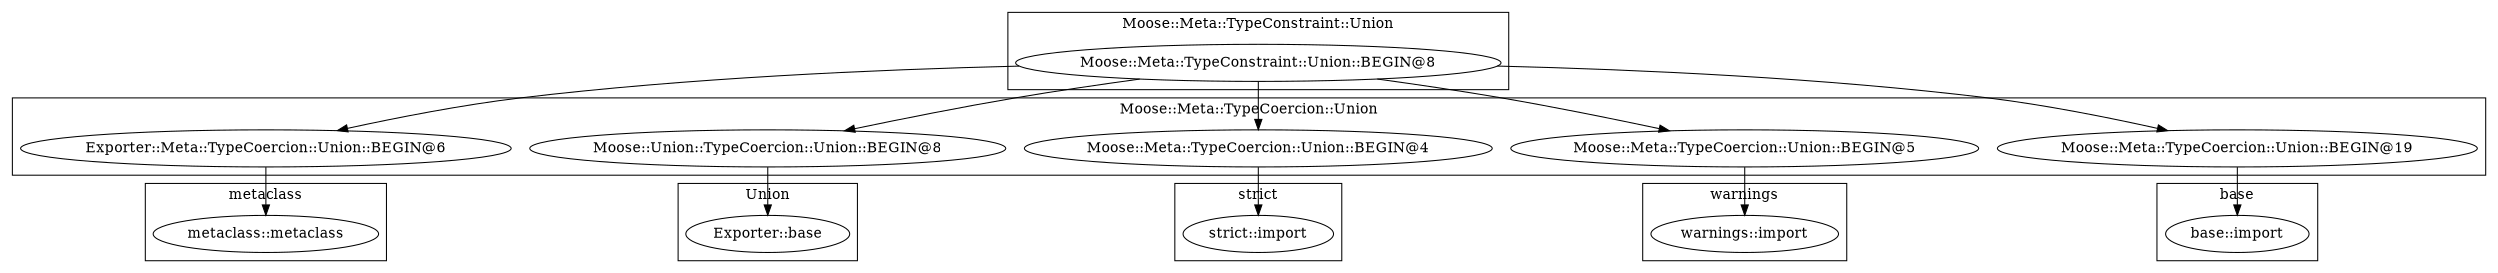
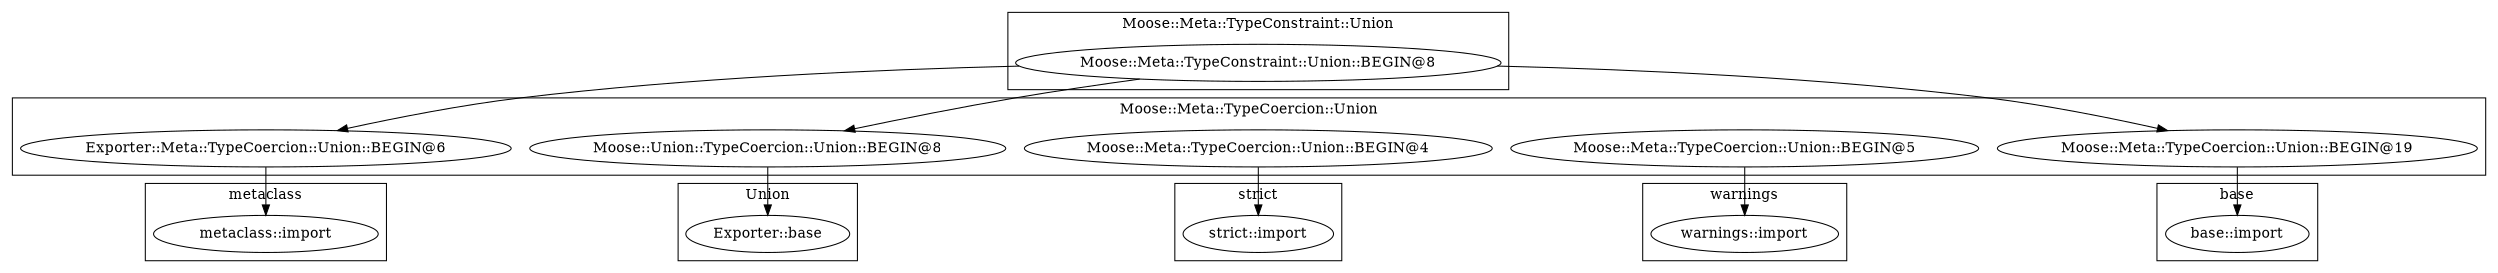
edge "Moose::Meta::TypeConstraint::Union::BEGIN@8" -> "Moose::Meta::TypeCoercion::Union::BEGIN@4": removed
edge "Moose::Meta::TypeConstraint::Union::BEGIN@8" -> "Moose::Meta::TypeCoercion::Union::BEGIN@5": removed
node "metaclass::metaclass": label "metaclass::metaclass" -> "metaclass::import"
